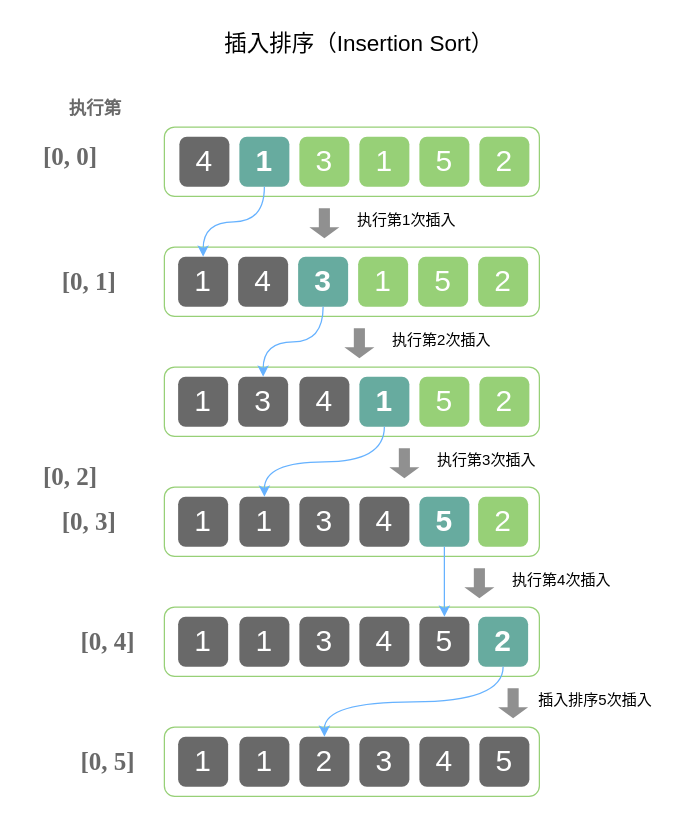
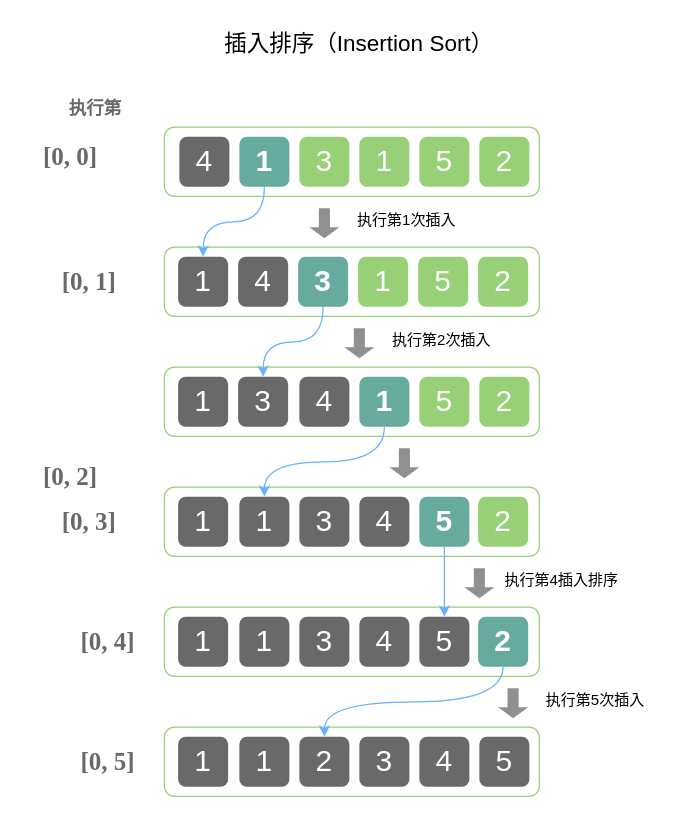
node "执行第3次插入": removed
node "执行第4次插入": label "执行第4次插入" -> "执行第4插入排序"
node "插入排序5次插入": label "插入排序5次插入" -> "执行第5次插入"
